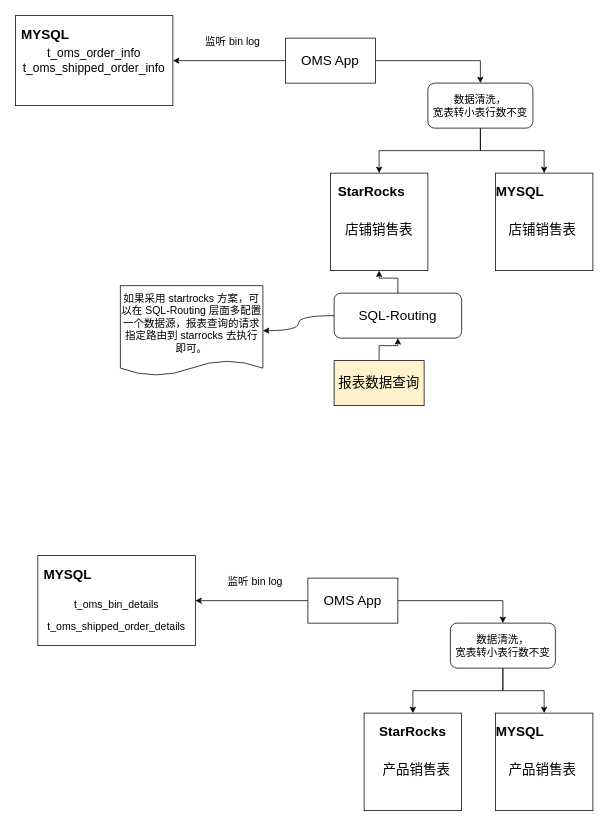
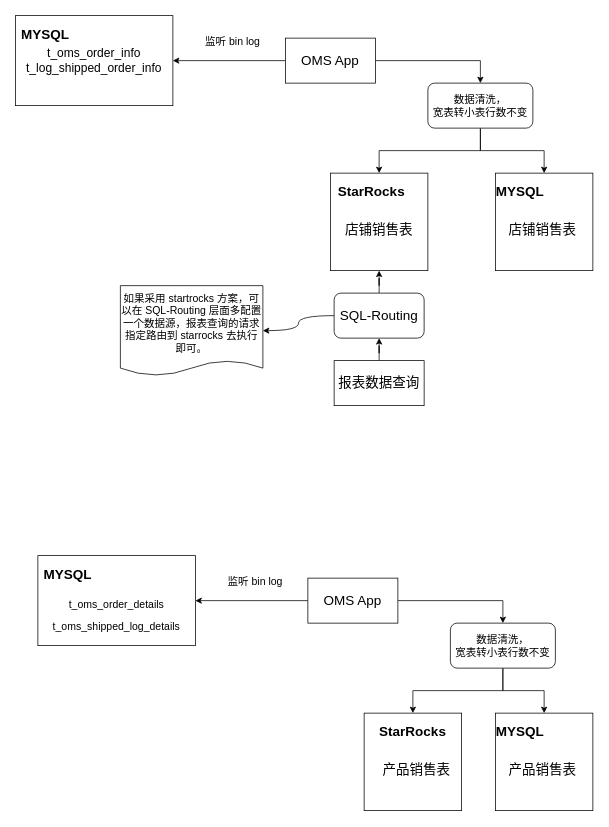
node "t_oms_order_infot_oms_shipped_order_info": label "t_oms_order_infot_oms_shipped_order_info" -> "t_oms_order_infot_log_shipped_order_info"
node "SQL-Routing": size 128x45 -> 90x45
node "报表数据查询": fillcolor #fff2cc -> #ffffff
node "t_oms_bin_details": label "t_oms_bin_details" -> "t_oms_order_details"
node "t_oms_shipped_order_details": label "t_oms_shipped_order_details" -> "t_oms_shipped_log_details"
